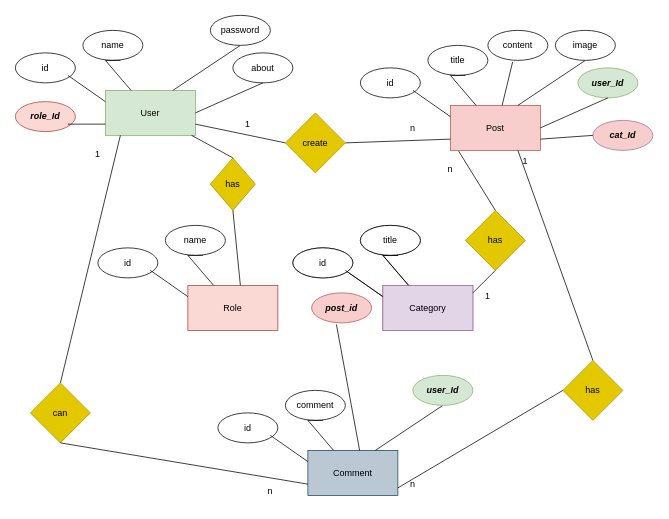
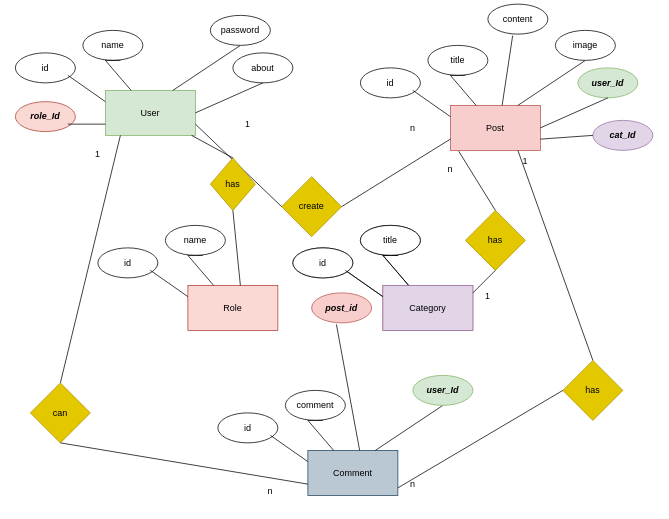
node "content": moved (518, 45) -> (518, 19)
node "cat_Id": fillcolor #f8cecc -> #e1d5e7
node "create": moved (315, 143) -> (312, 207)
